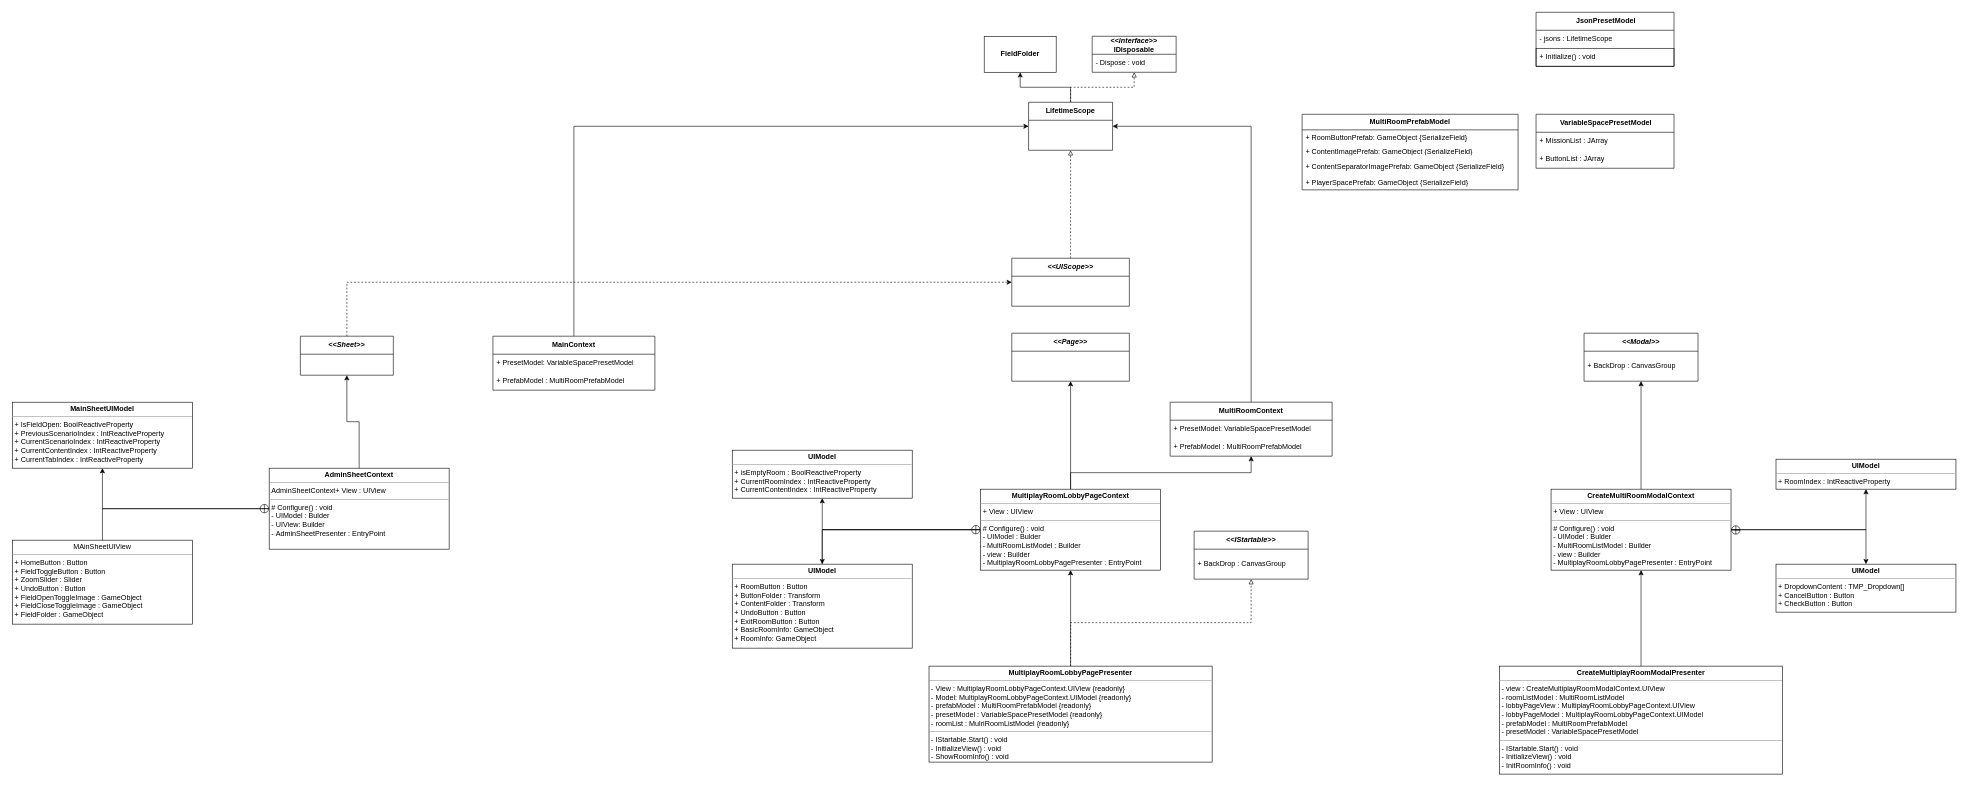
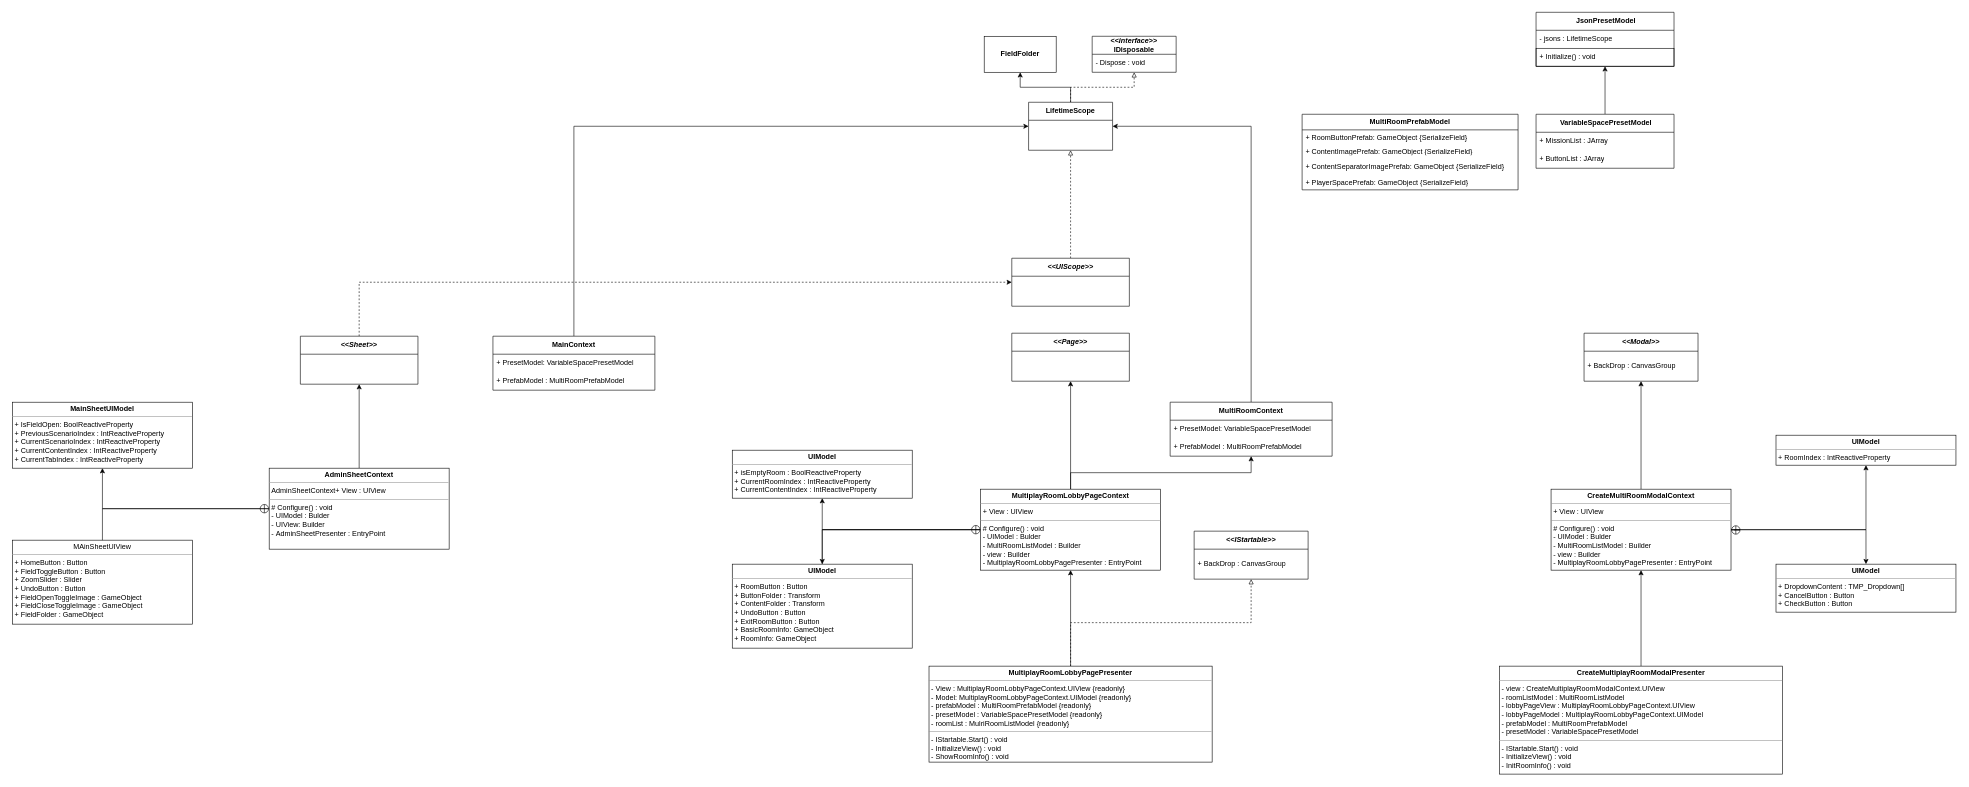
edge "VariableSpacePresetModel" -> "JsonPresetModel": added
node "<<Sheet>>": size 93x39 -> 118x48
node "UIModel + RoomIndex : IntReactiveProperty": moved (1866, 474) -> (1866, 450)
